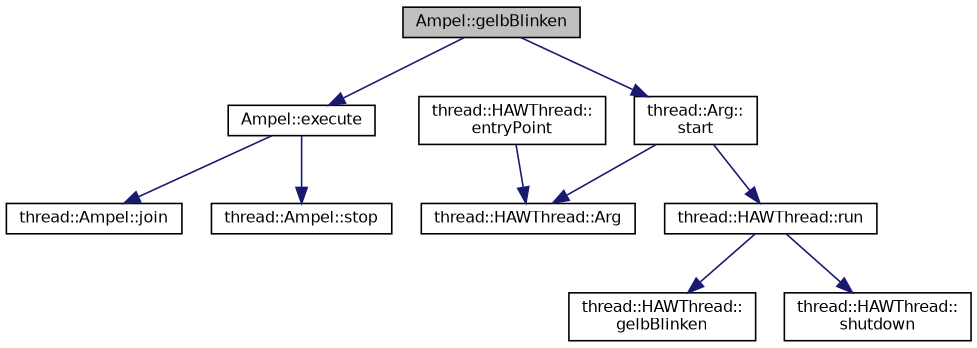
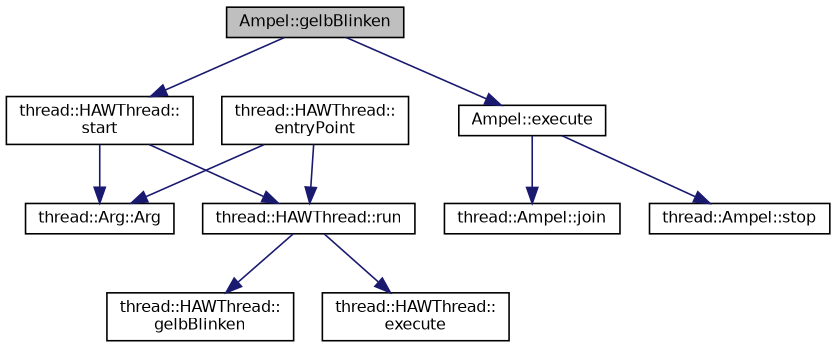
node "thread::Arg:: start": label "thread::Arg:: start" -> "thread::HAWThread:: start"
edge "thread::HAWThread:: entryPoint" -> "thread::HAWThread::run": added
node "thread::HAWThread::Arg": label "thread::HAWThread::Arg" -> "thread::Arg::Arg"
node "thread::HAWThread:: shutdown": label "thread::HAWThread:: shutdown" -> "thread::HAWThread:: execute"
